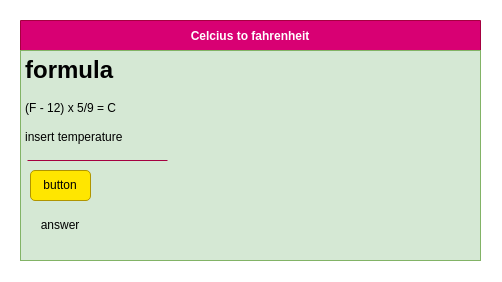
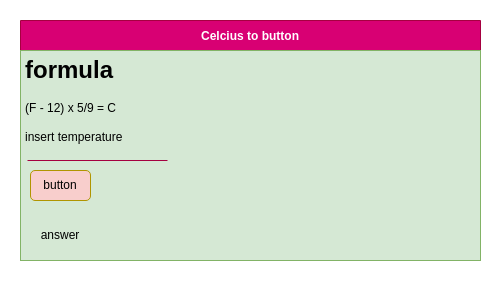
node "Celcius to fahrenheit": label "Celcius to fahrenheit" -> "Celcius to button"
node "button": fillcolor #ffe600 -> #f8cecc
node "answer": moved (61, 226) -> (61, 236)
